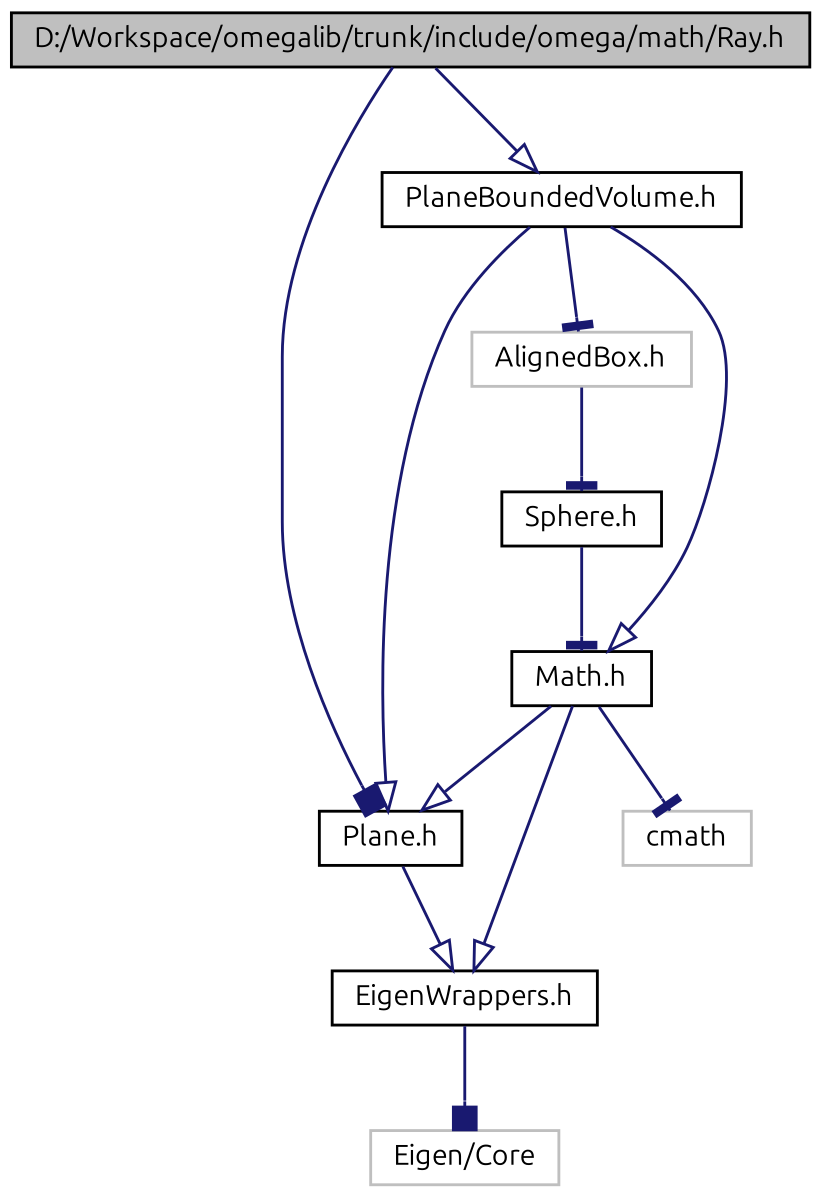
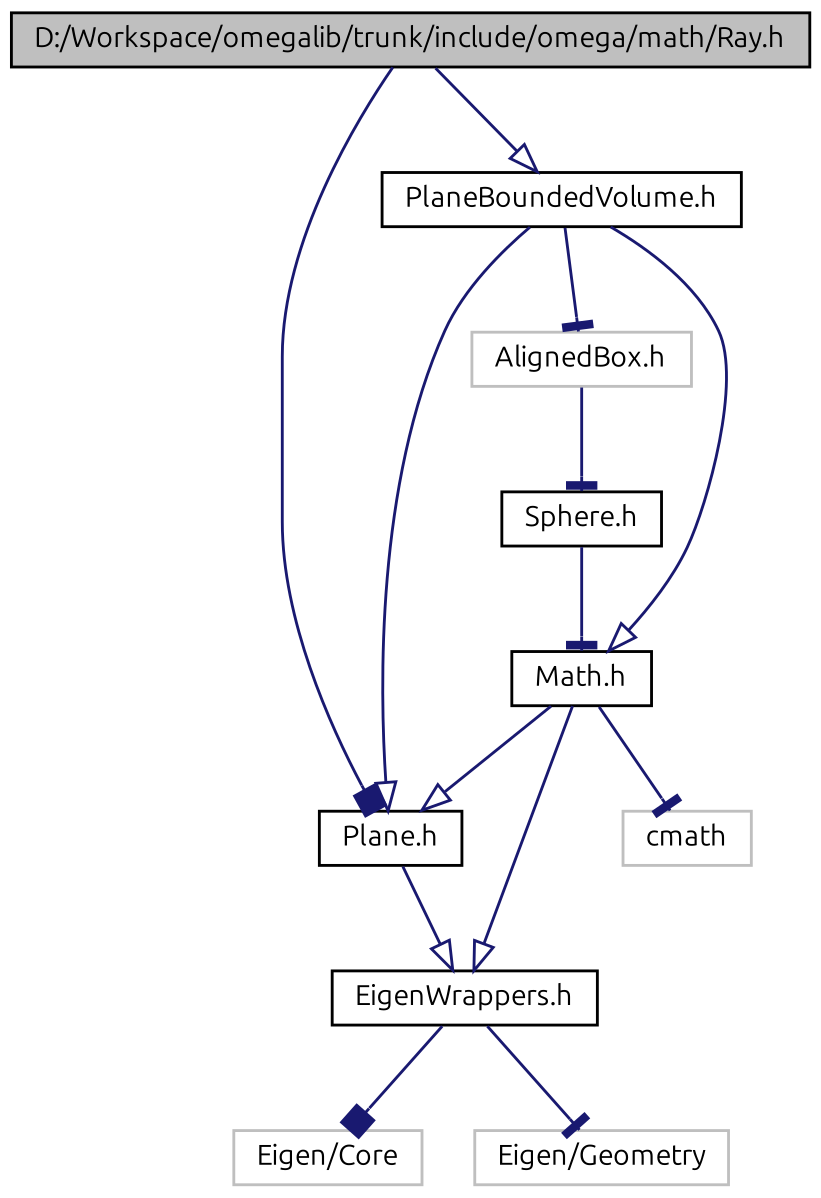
node "Eigen/Geometry": added
